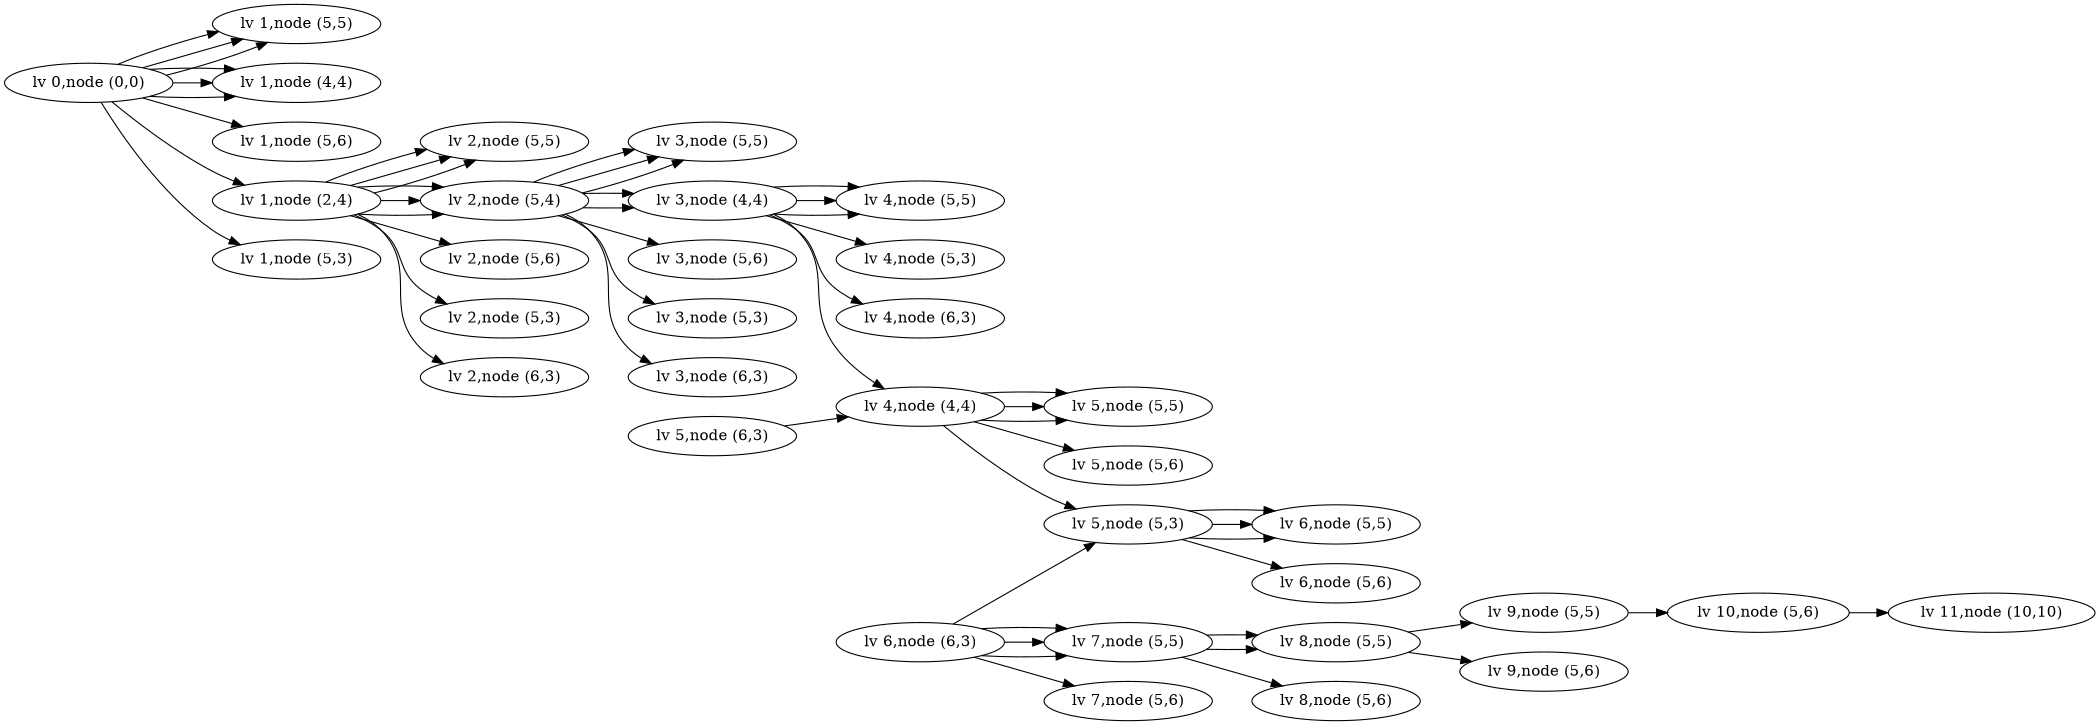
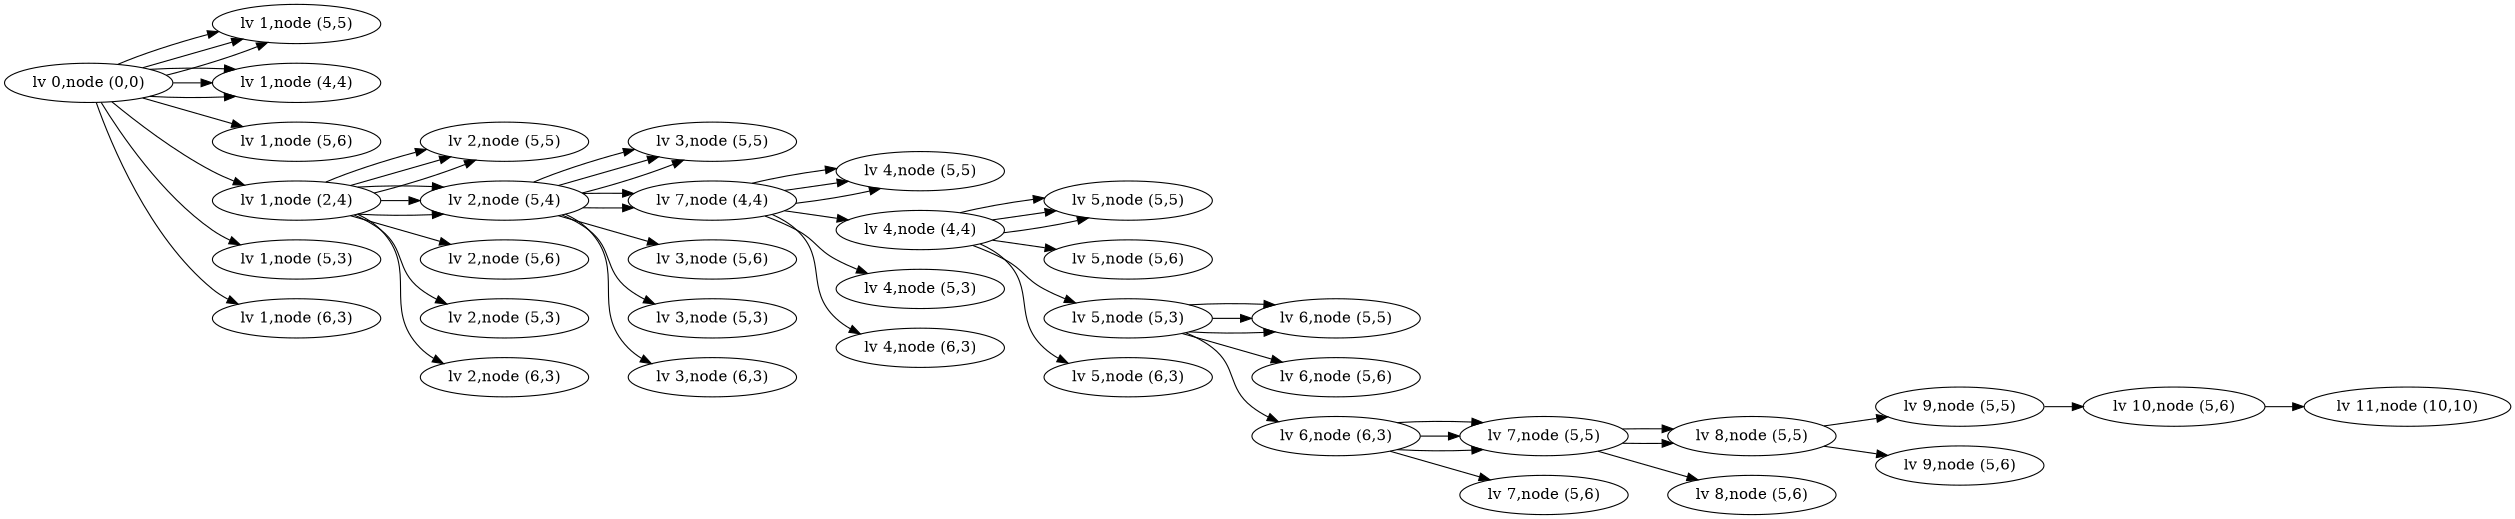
node "lv 3,node (4,4)": label "lv 3,node (4,4)" -> "lv 7,node (4,4)"
node "lv 1,node (6,3)": added
edge "lv 5,node (6,3)" -> "lv 4,node (4,4)": reversed
edge "lv 6,node (6,3)" -> "lv 5,node (5,3)": reversed
